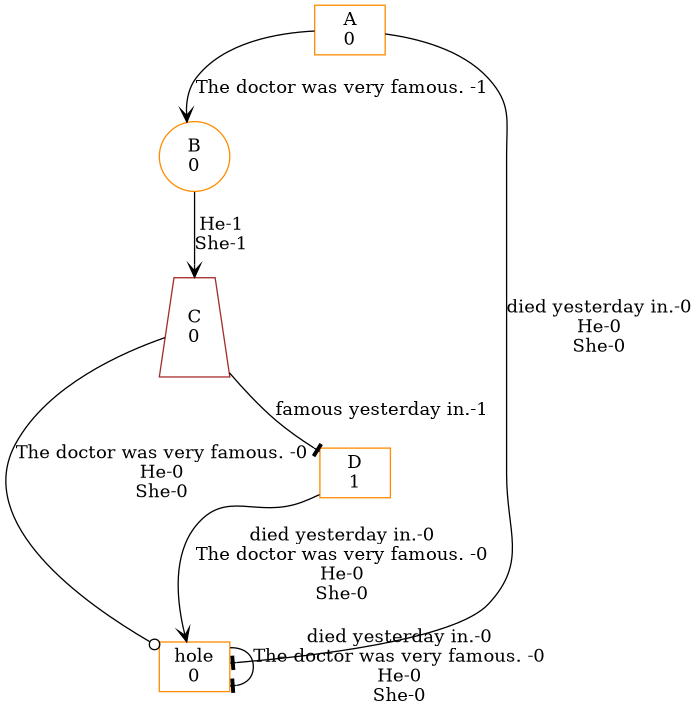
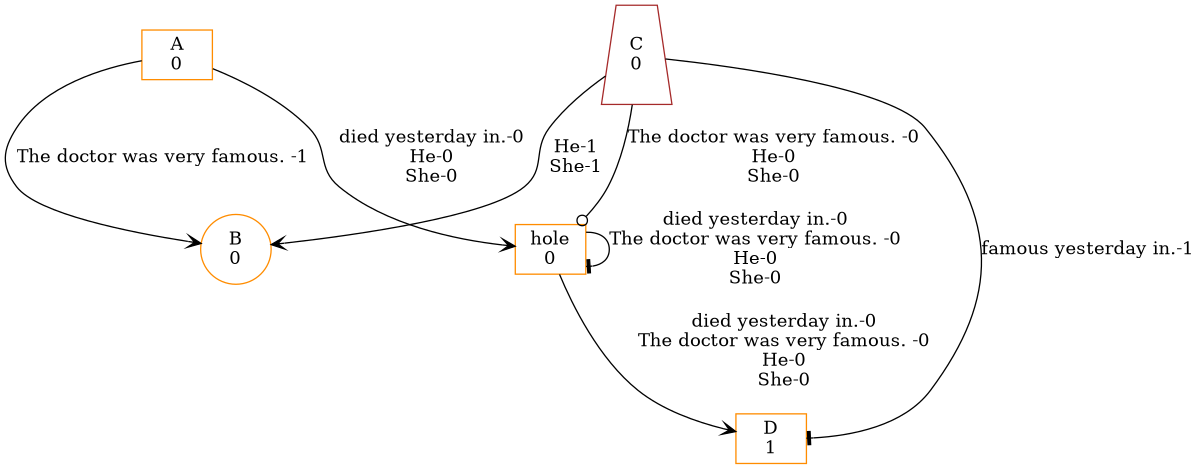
edge "B 0" -> "C 0": reversed
edge "A 0" -> "hole 0": arrowhead tee -> vee
edge "D 1" -> "hole 0": reversed
